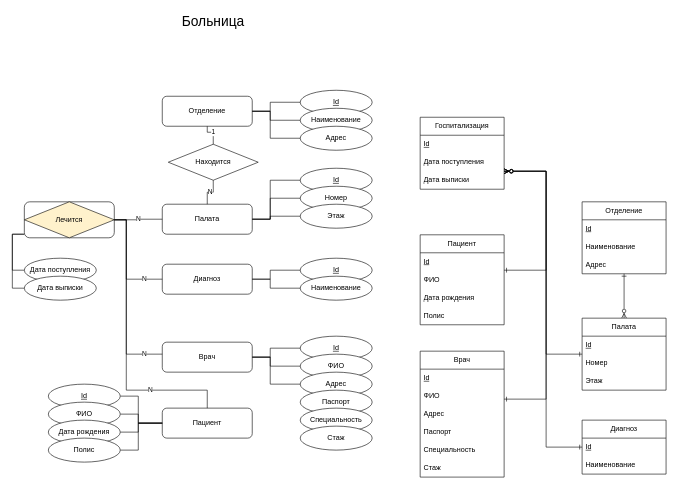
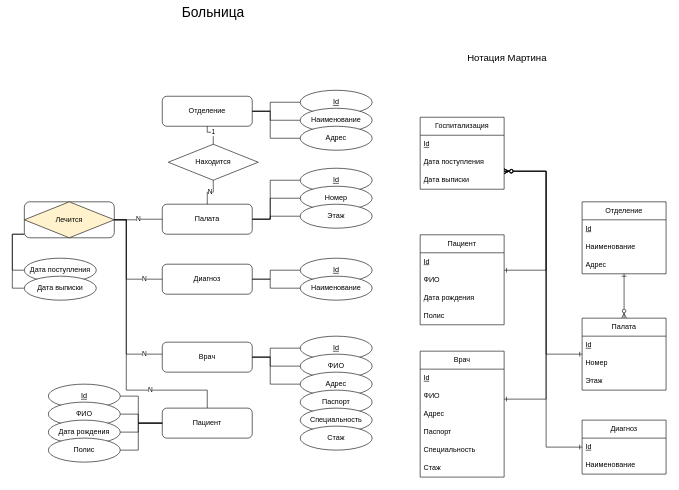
node "Больница": moved (213, 21) -> (213, 12)
node "Нотация Мартина": added
